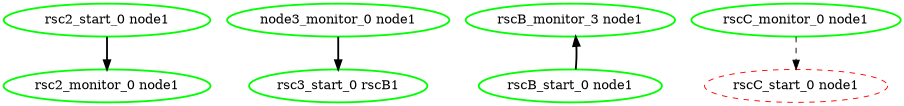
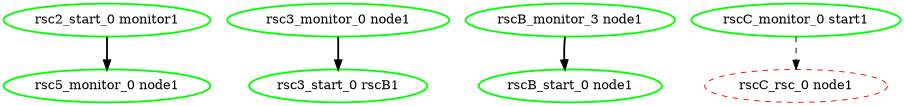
node "rsc2_start_0 node1": label "rsc2_start_0 node1" -> "rsc2_start_0 monitor1"
node "node3_monitor_0 node1": label "node3_monitor_0 node1" -> "rsc3_monitor_0 node1"
node "rscC_monitor_0 node1": label "rscC_monitor_0 node1" -> "rscC_monitor_0 start1"
edge "rscB_start_0 node1" -> "rscB_monitor_3 node1": reversed
node "rsc2_monitor_0 node1": label "rsc2_monitor_0 node1" -> "rsc5_monitor_0 node1"
node "rscC_start_0 node1": label "rscC_start_0 node1" -> "rscC_rsc_0 node1"
